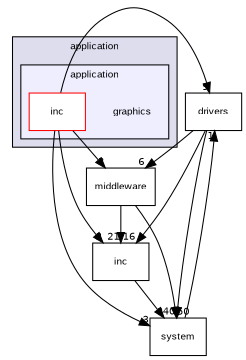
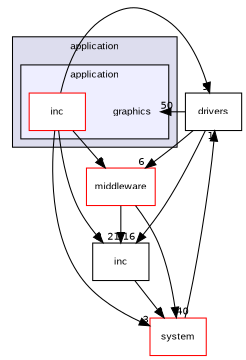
node "middleware": color black -> red
edge "drivers" -> "system": now "drivers" -> "graphics"
node "system": color black -> red
